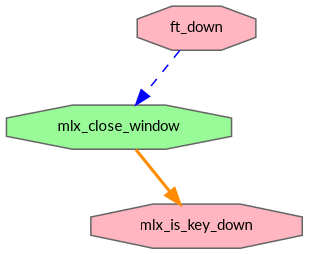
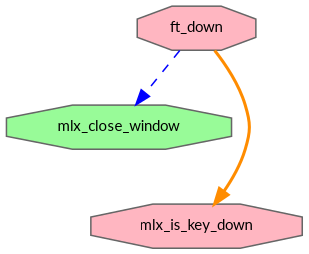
edge "mlx_close_window" -> "mlx_is_key_down": now "ft_down" -> "mlx_is_key_down"
